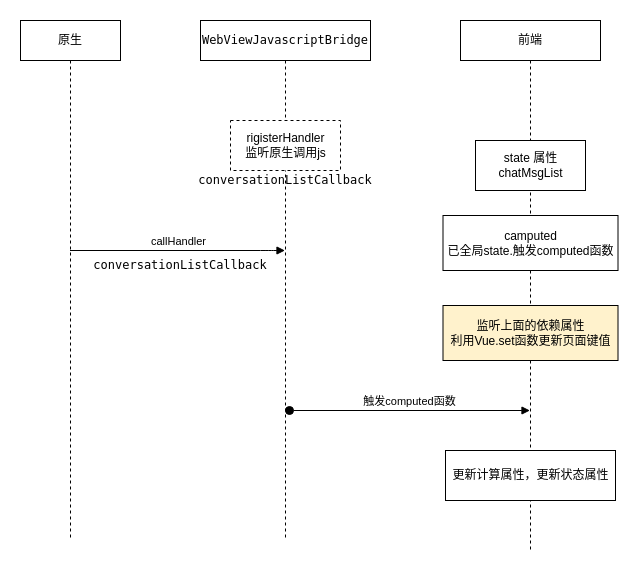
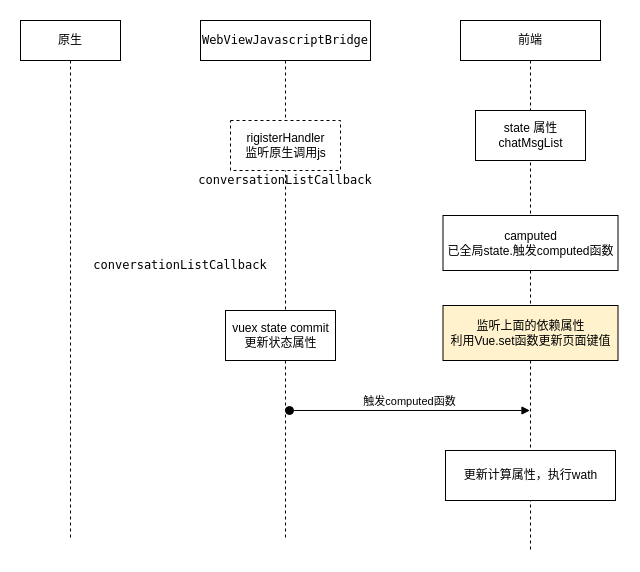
node "state 属性 chatMsgList": moved (531, 166) -> (531, 136)
edge "原生" -> "WebViewJavascriptBridge": removed, label "callHandler"
node "vuex state commit 更新状态属性": added
node "更新计算属性，更新状态属性": label "更新计算属性，更新状态属性" -> "更新计算属性，执行wath"
